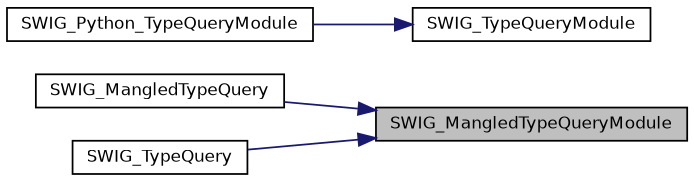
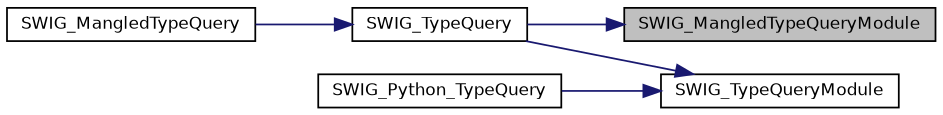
node "SWIG_Python_TypeQueryModule": label "SWIG_Python_TypeQueryModule" -> "SWIG_Python_TypeQuery"
edge "SWIG_TypeQuery" -> "SWIG_TypeQueryModule": added
edge "SWIG_MangledTypeQuery" -> "SWIG_MangledTypeQueryModule": now "SWIG_MangledTypeQuery" -> "SWIG_TypeQuery"
